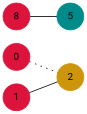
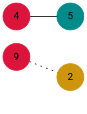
node "8": label "8" -> "4"
node "0": label "0" -> "9"
node "1": removed
